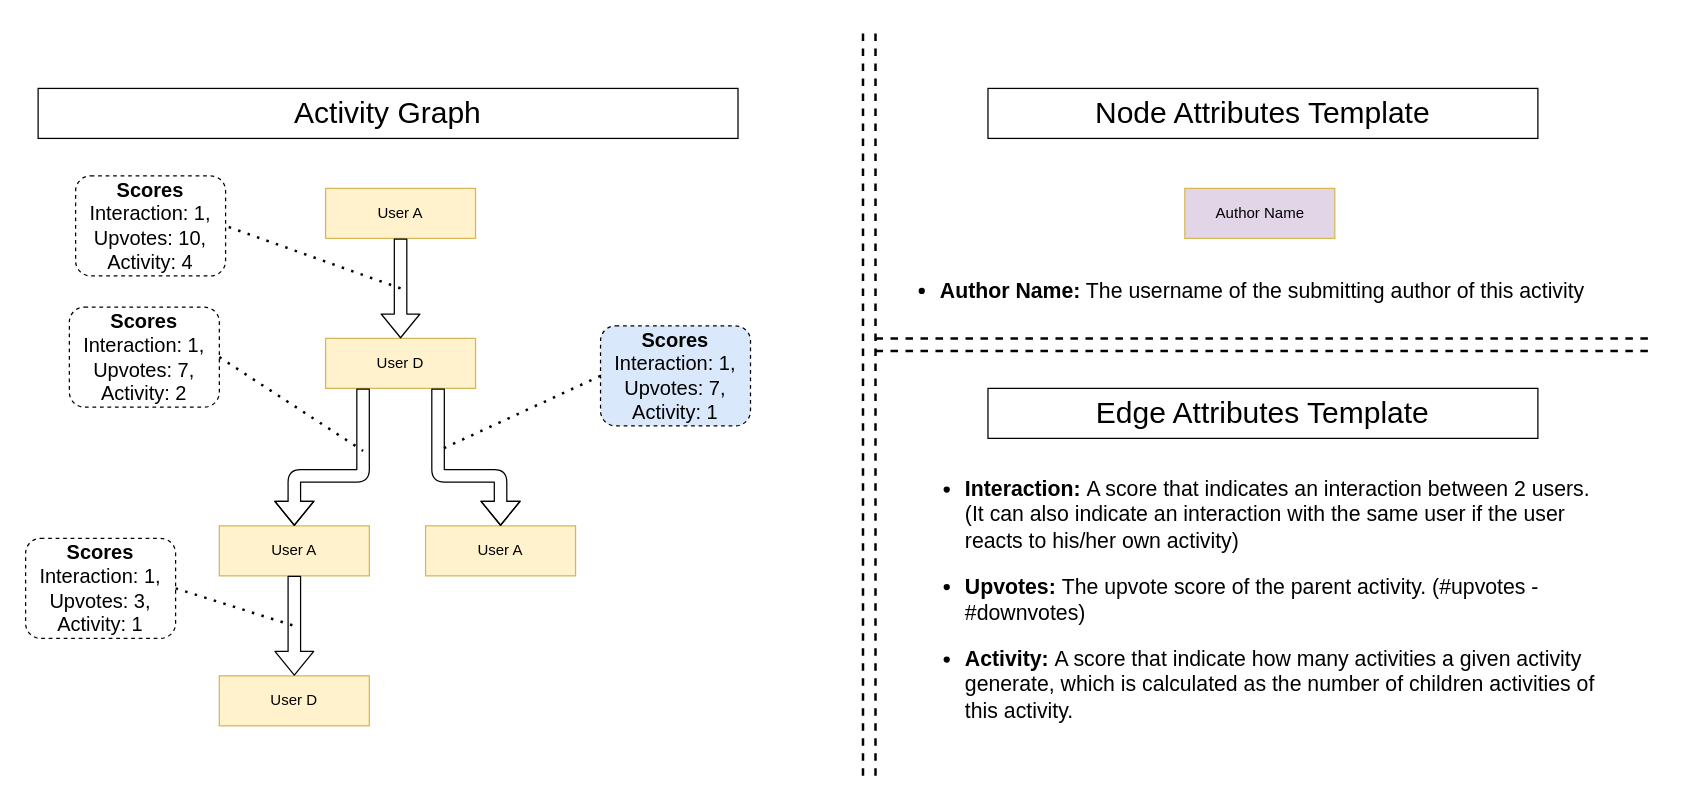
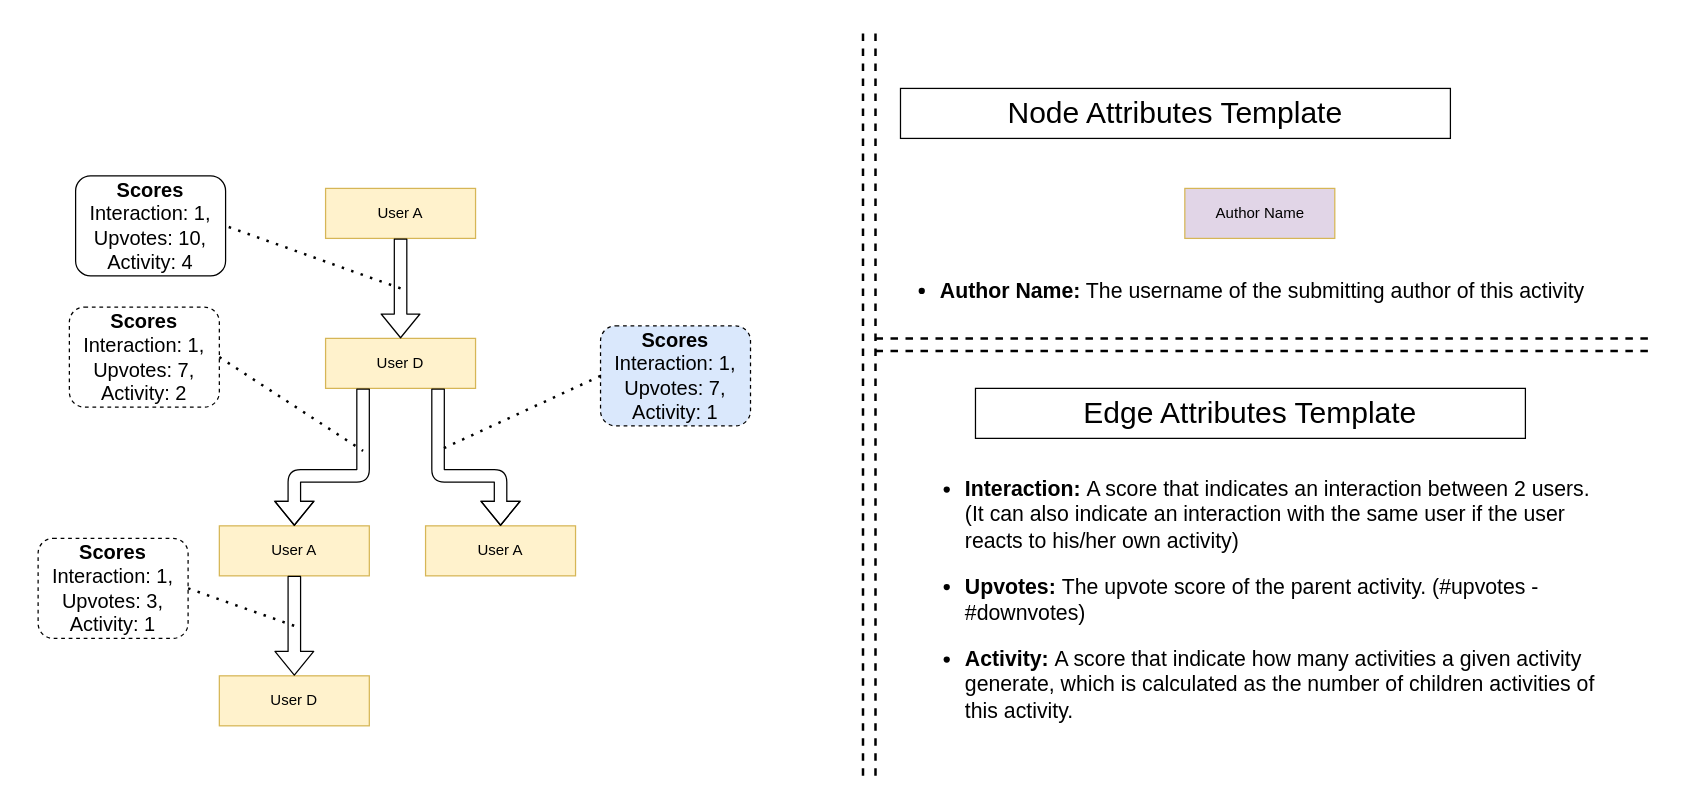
node "Activity Graph": removed
node "Node Attributes Template": moved (1263, 113) -> (1176, 113)
node "ScoresInteraction: 1,Upvotes: 10,Activity: 4": style dashed -> solid
node "Edge Attributes Template": moved (1263, 413) -> (1251, 413)
node "ScoresInteraction: 1,Upvotes: 3,Activity: 1": moved (101, 588) -> (113, 588)
